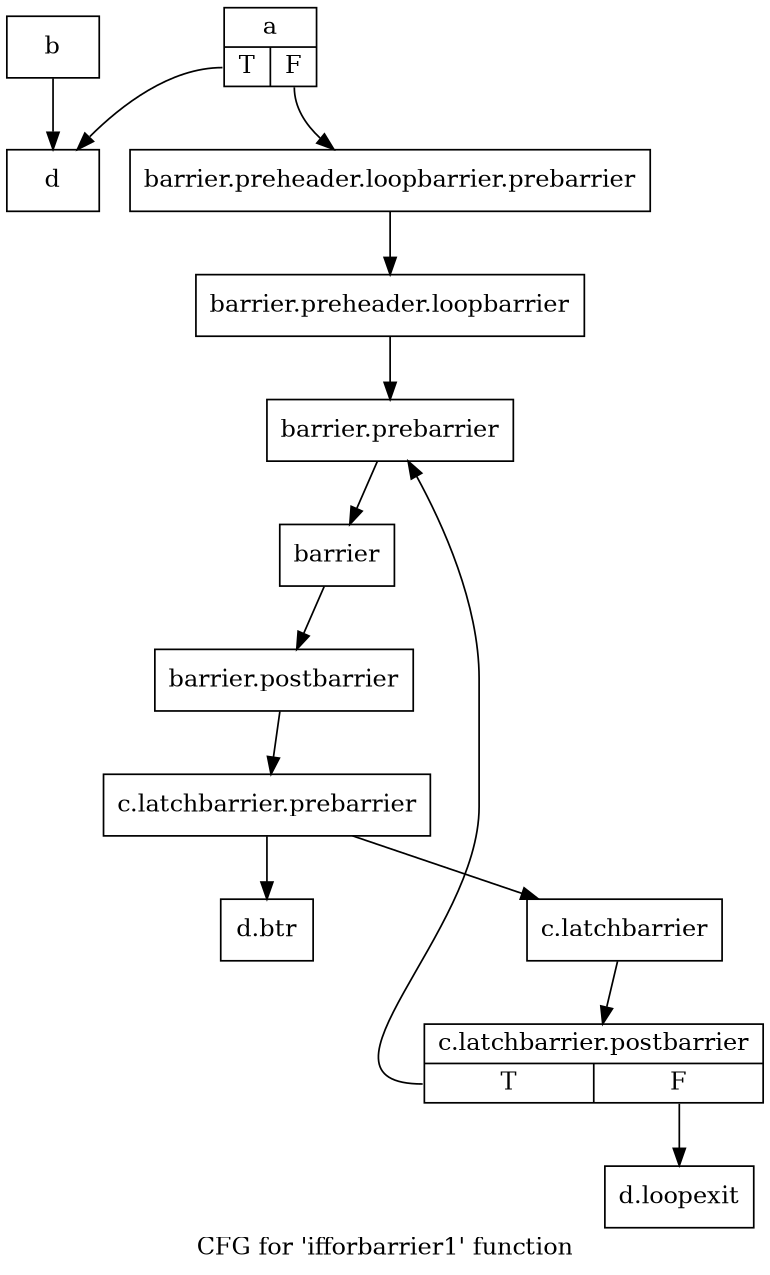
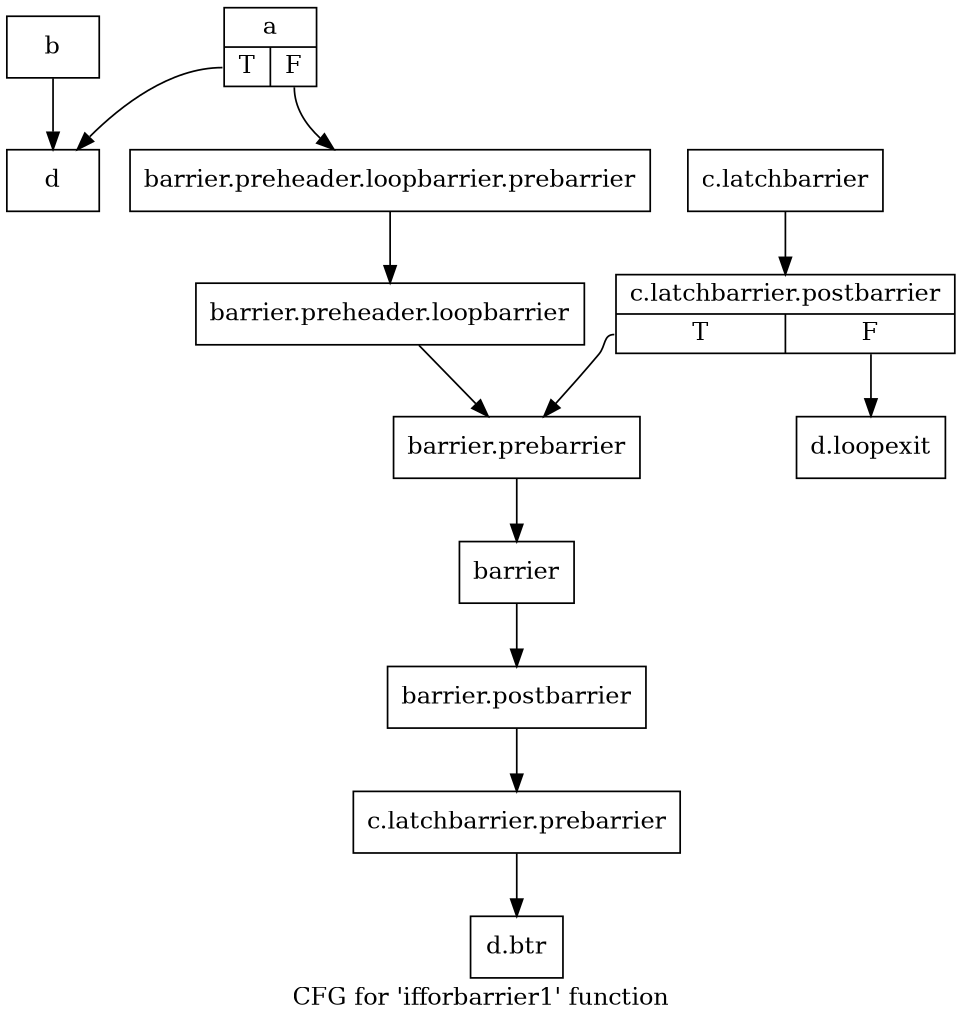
edge "c.latchbarrier.prebarrier" -> "c.latchbarrier": removed
